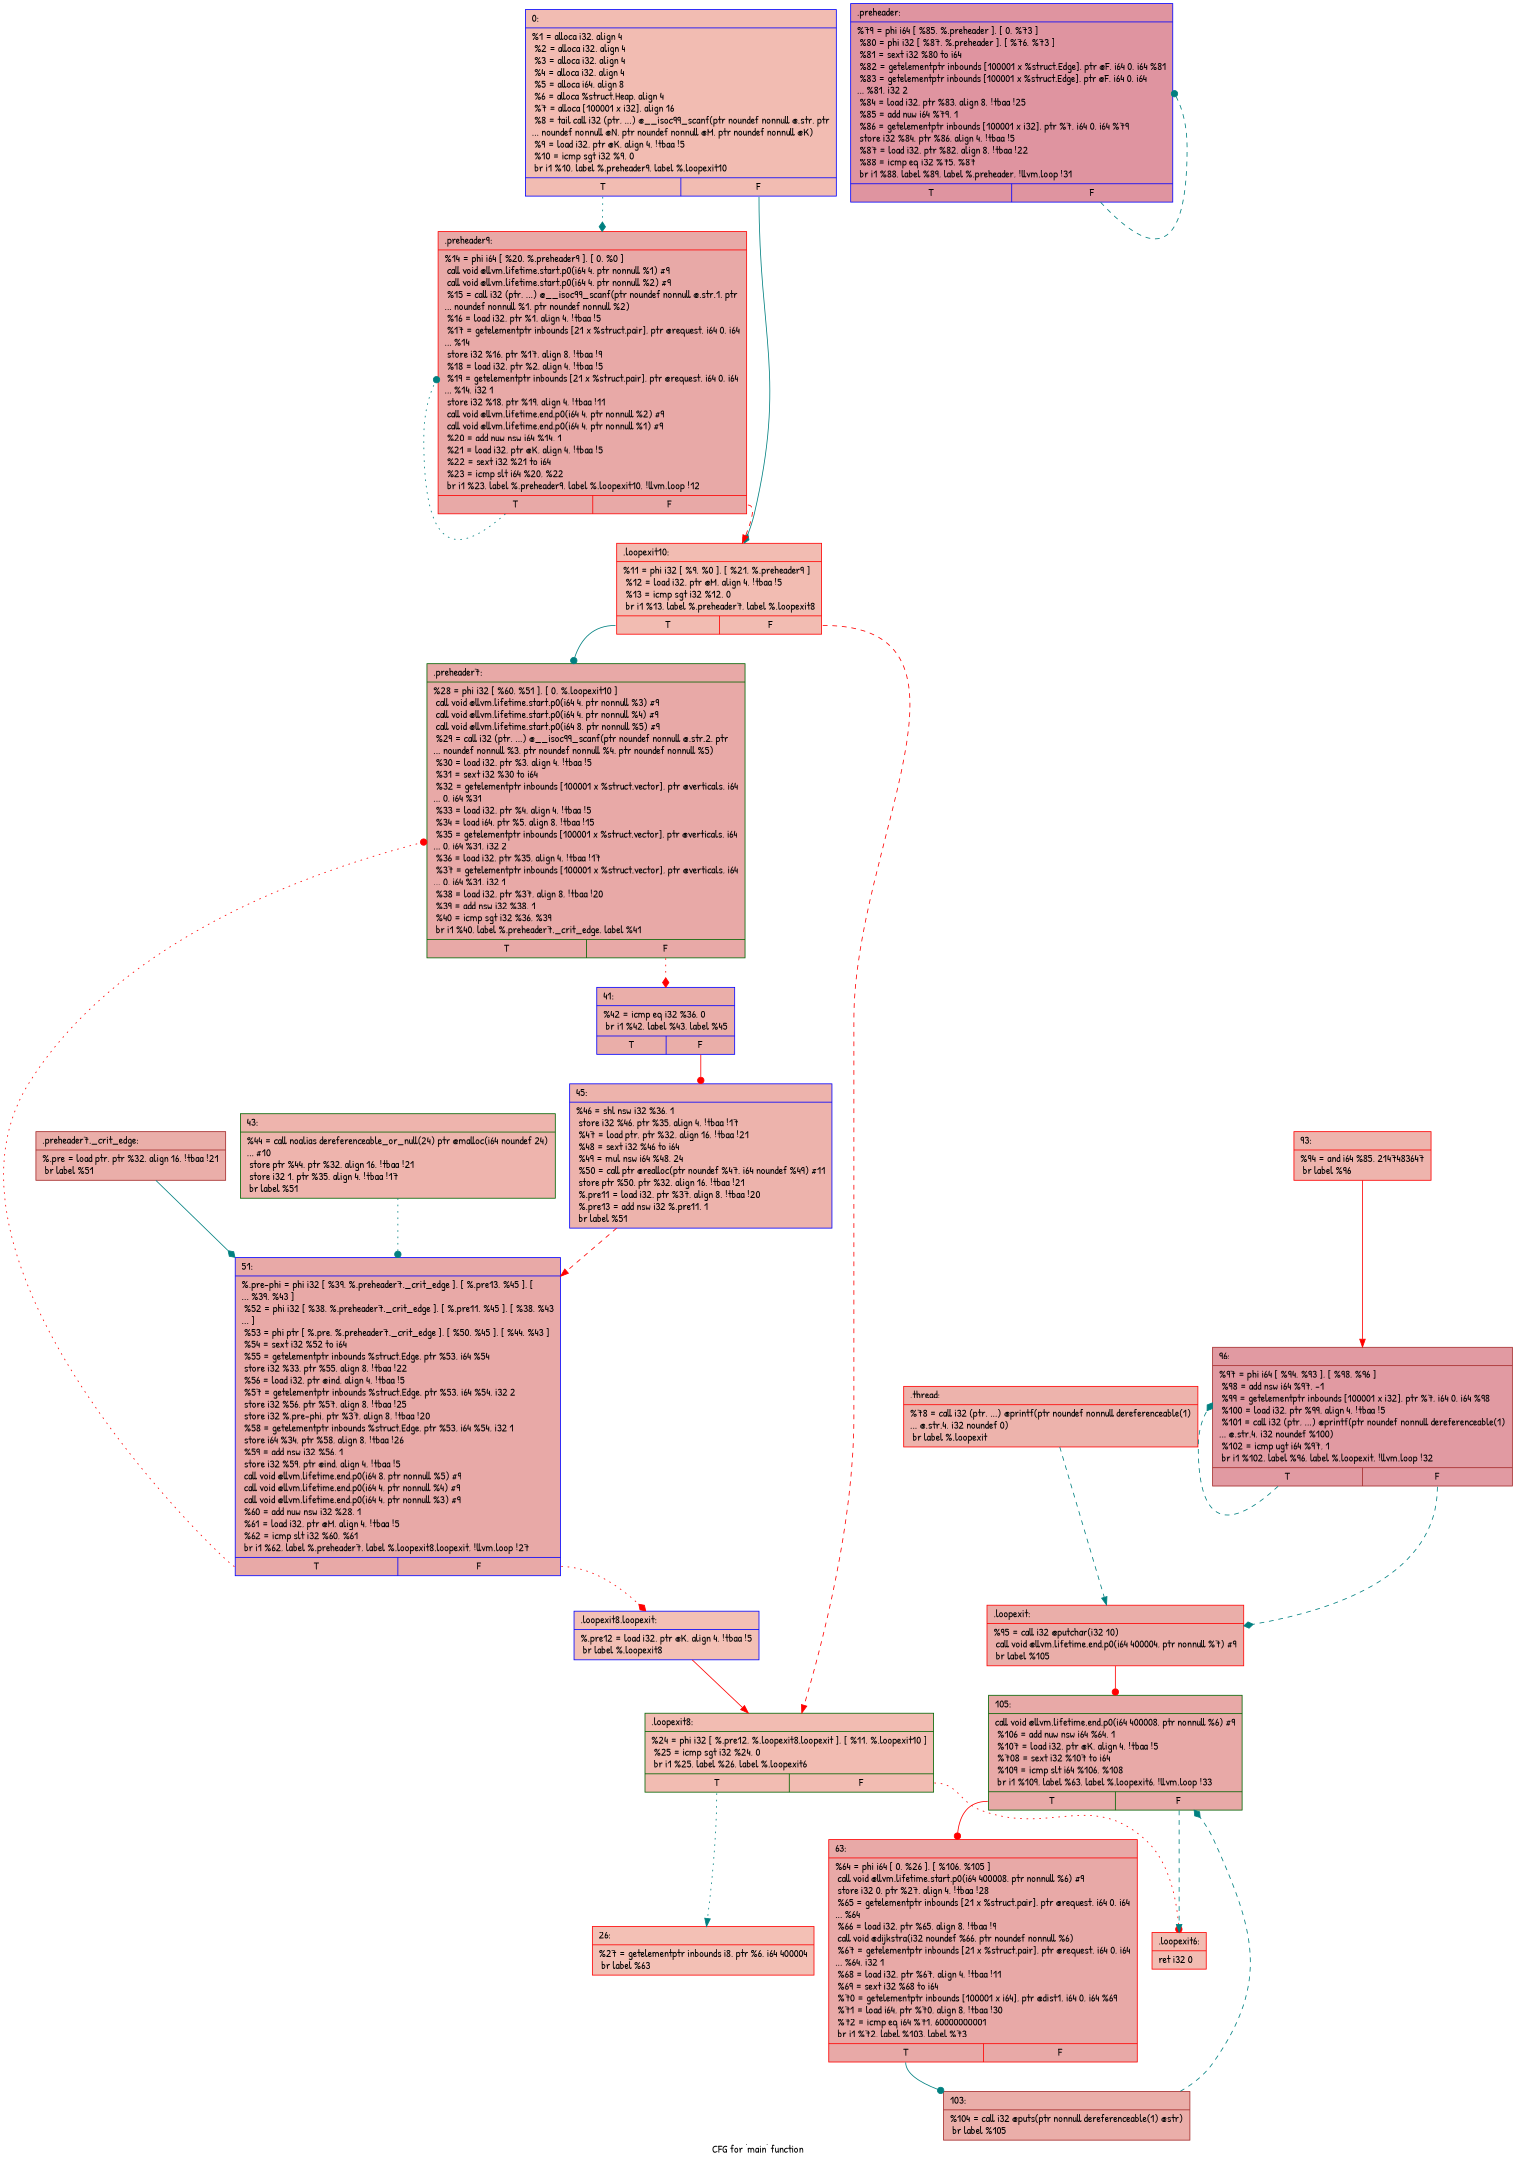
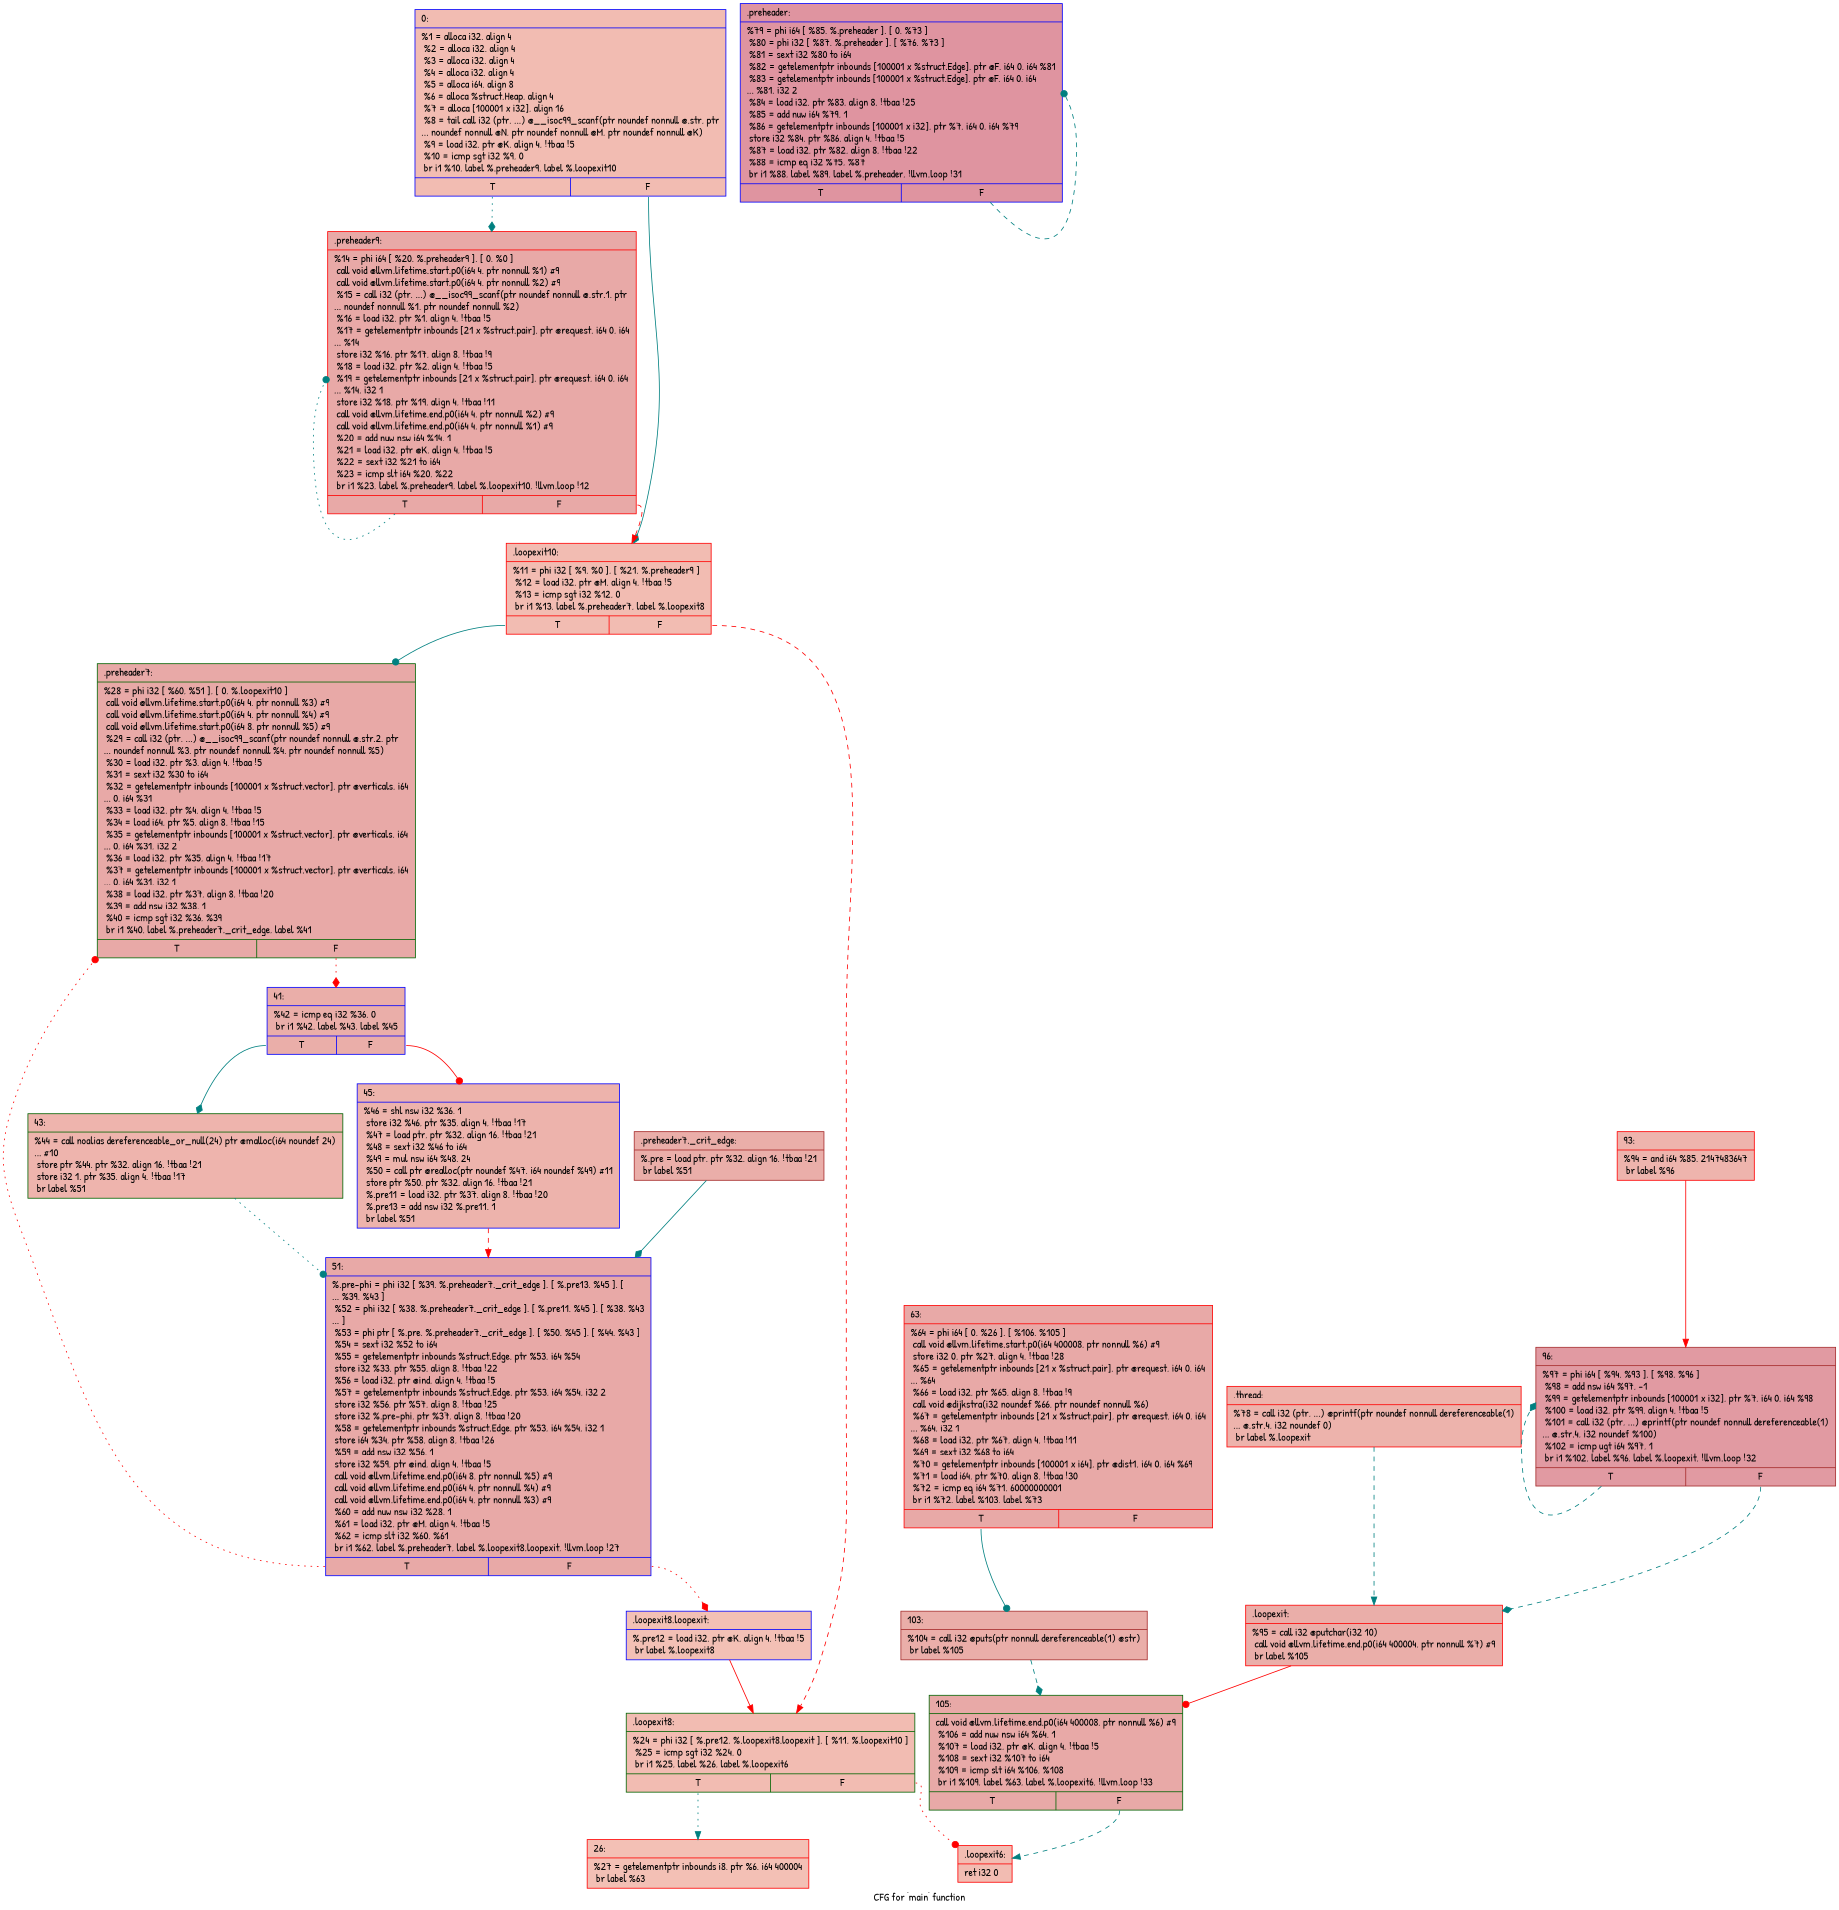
edge "41:" -> "43:": added
node "105:": text "%708 = sext i32 %107 to i64" -> "%108 = sext i32 %107 to i64"
edge "105:" -> "63:": removed
